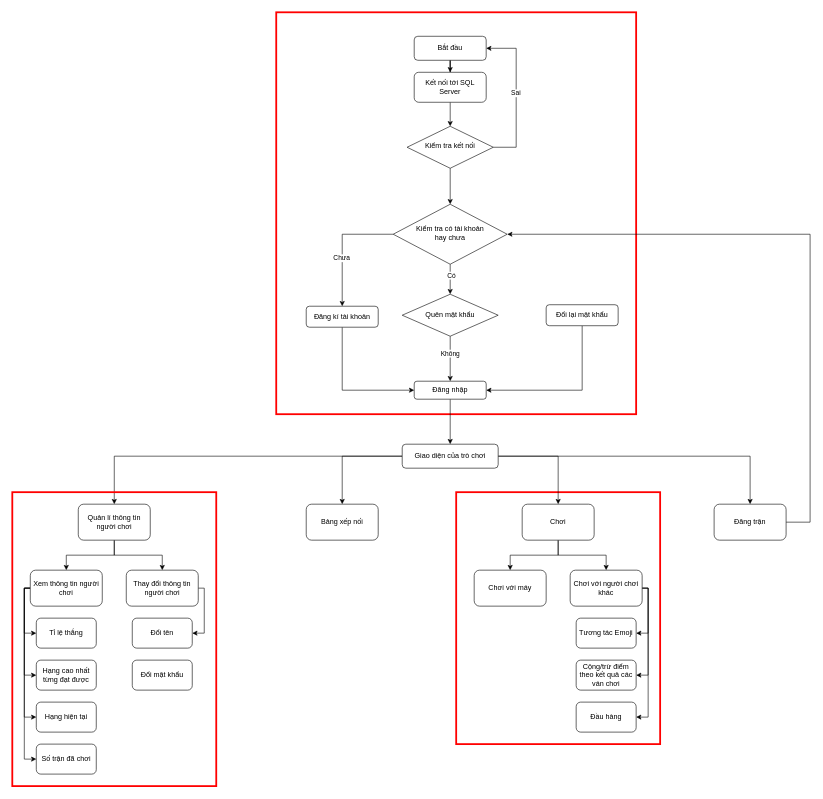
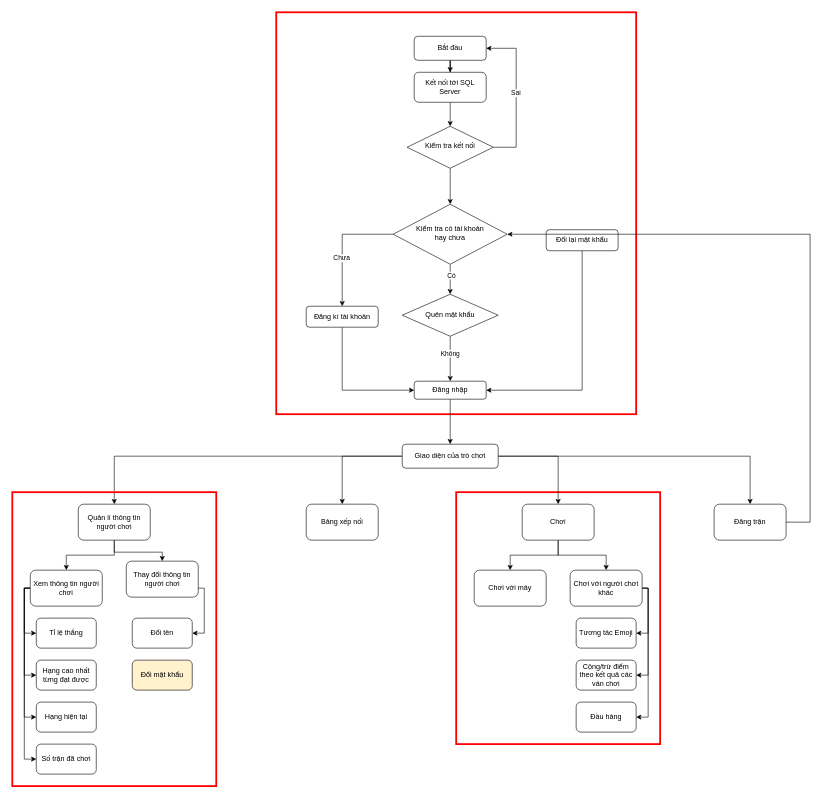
node "Đổi lại mật khẩu": moved (582, 315) -> (582, 240)
node "Thay đổi thông tin người chơi": moved (162, 588) -> (162, 579)
node "Đổi mật khẩu": fillcolor #ffffff -> #fff2cc
